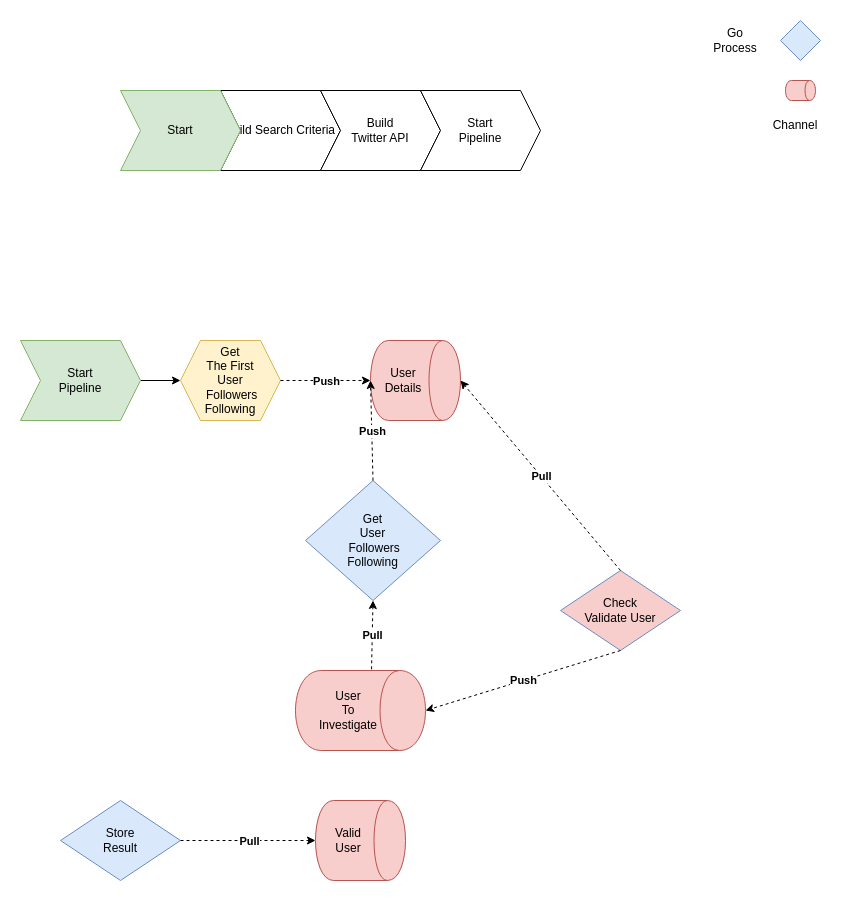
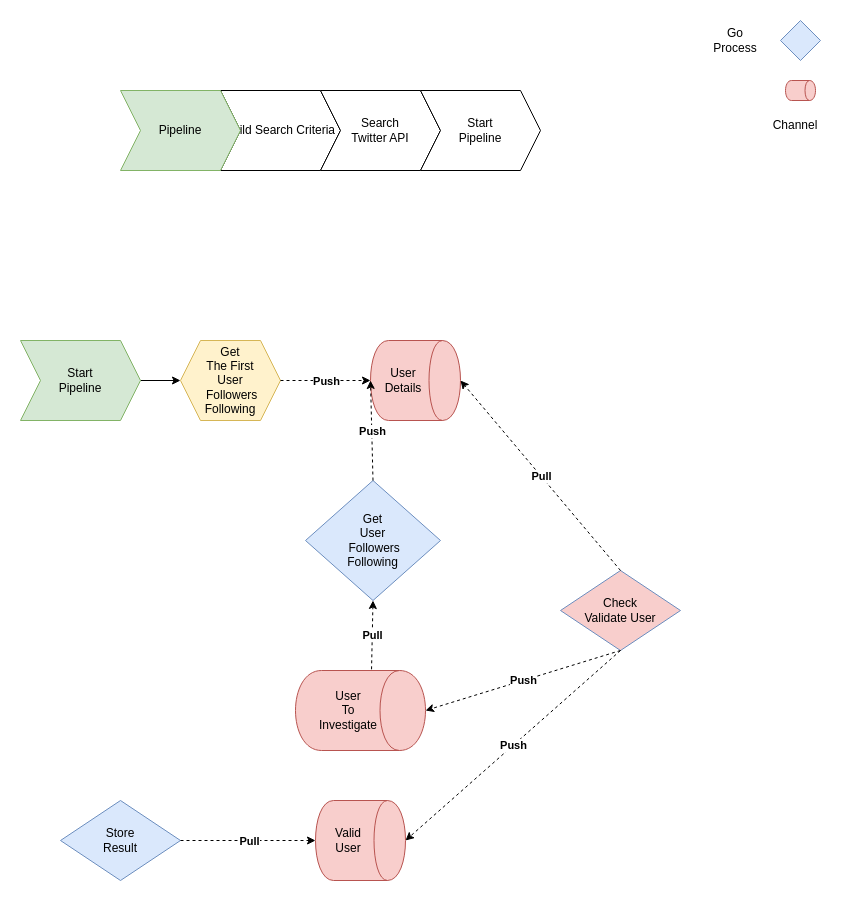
node "Start": label "Start" -> "Pipeline"
node "Build Twitter API": label "Build Twitter API" -> "Search Twitter API"
edge "Check Validate User" -> "Valid User": added, label "Push"
